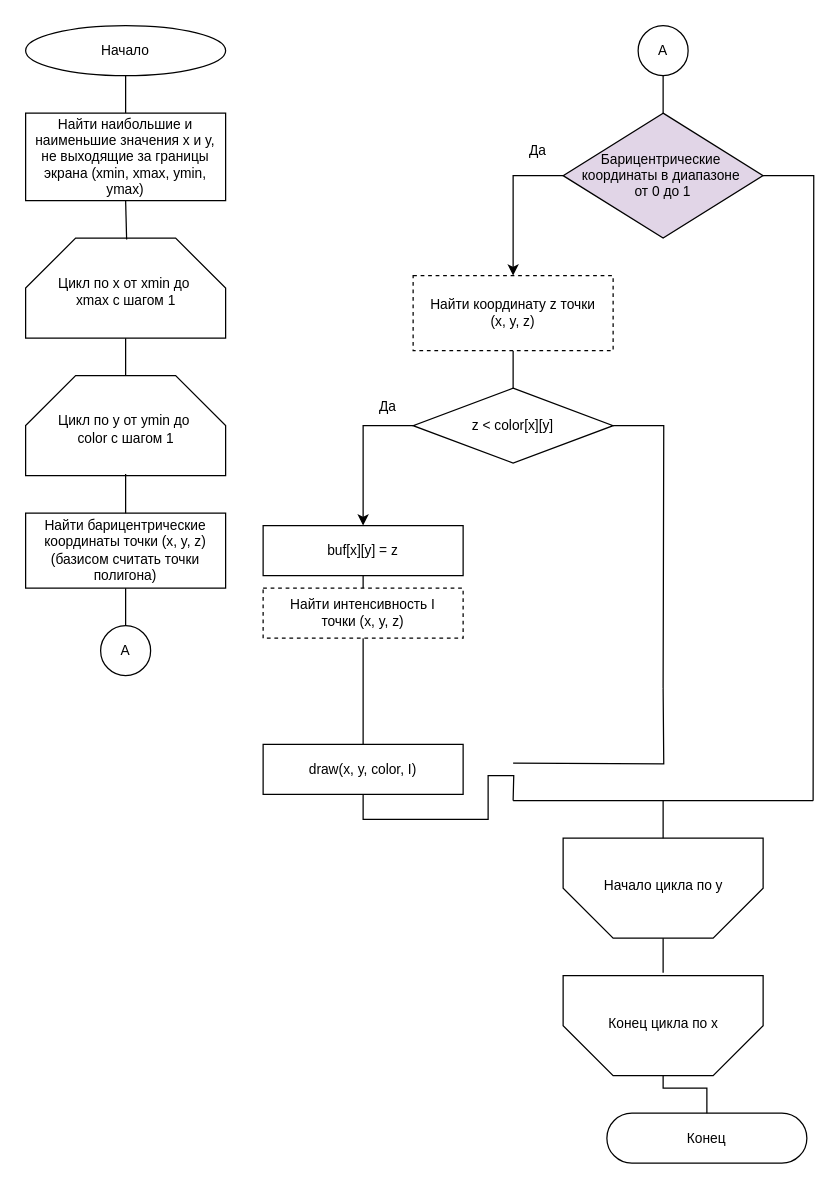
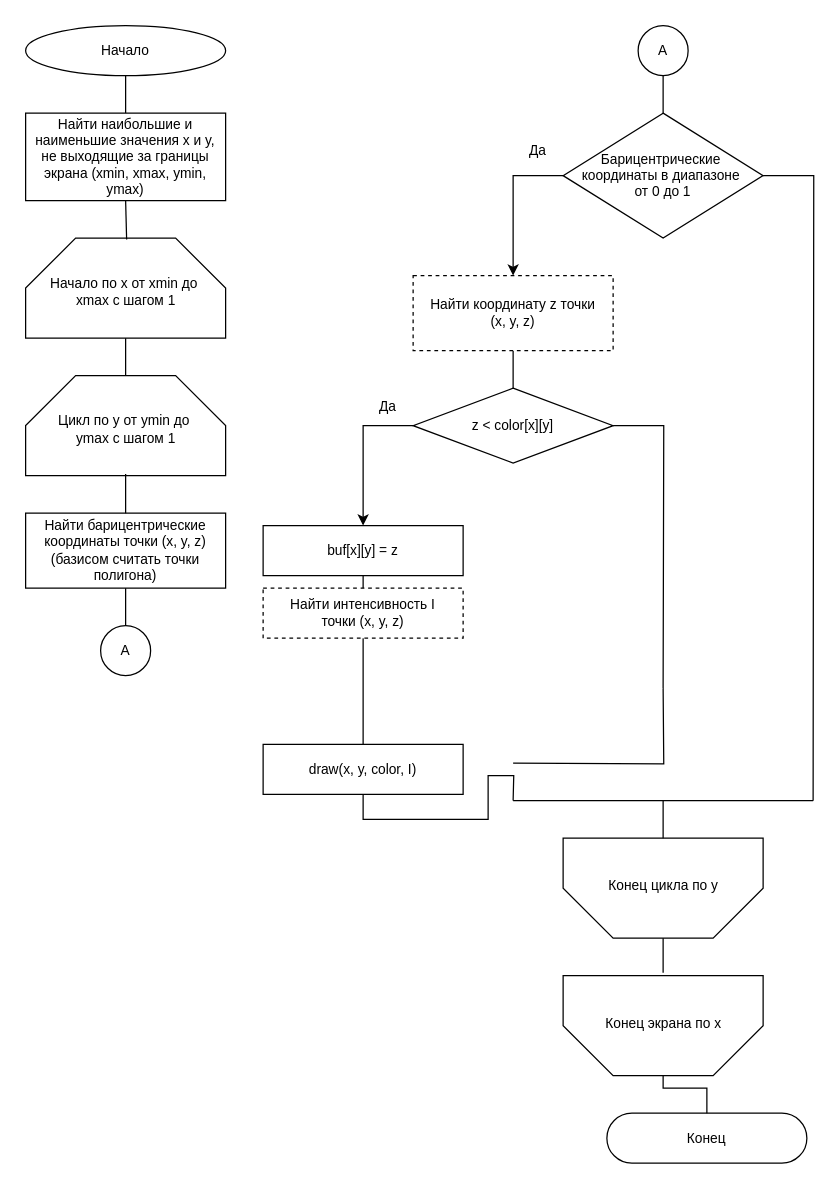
node "Барицентрические координаты в диапазоне от 0 до 1": fillcolor #e1d5e7 -> #ffffff
node "Цикл по x от xmin до xmax с шагом 1": label "Цикл по x от xmin до xmax с шагом 1" -> "Начало по x от xmin до xmax с шагом 1"
node "Цикл по y от ymin до color с шагом 1": label "Цикл по y от ymin до color с шагом 1" -> "Цикл по y от ymin до ymax с шагом 1"
node "Начало цикла по y": label "Начало цикла по y" -> "Конец цикла по y"
node "Конец цикла по x": label "Конец цикла по x" -> "Конец экрана по x"
